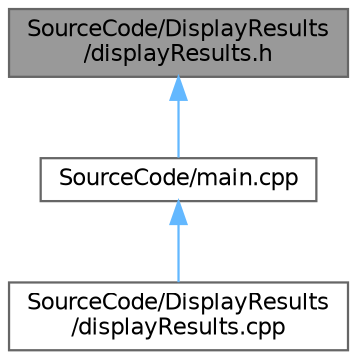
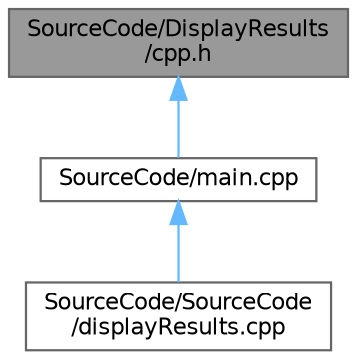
node "SourceCode/DisplayResults /displayResults.h": label "SourceCode/DisplayResults /displayResults.h" -> "SourceCode/DisplayResults /cpp.h"
node "SourceCode/DisplayResults /displayResults.cpp": label "SourceCode/DisplayResults /displayResults.cpp" -> "SourceCode/SourceCode /displayResults.cpp"
